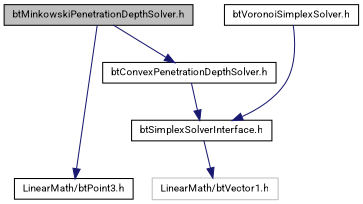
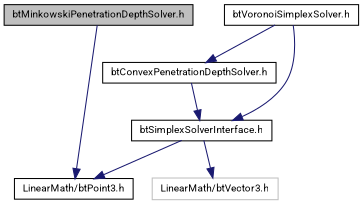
edge "btMinkowskiPenetrationDepthSolver.h" -> "btConvexPenetrationDepthSolver.h": now "btVoronoiSimplexSolver.h" -> "btConvexPenetrationDepthSolver.h"
edge "btSimplexSolverInterface.h" -> "LinearMath/btPoint3.h": added
node "LinearMath/btVector1.h": label "LinearMath/btVector1.h" -> "LinearMath/btVector3.h"
